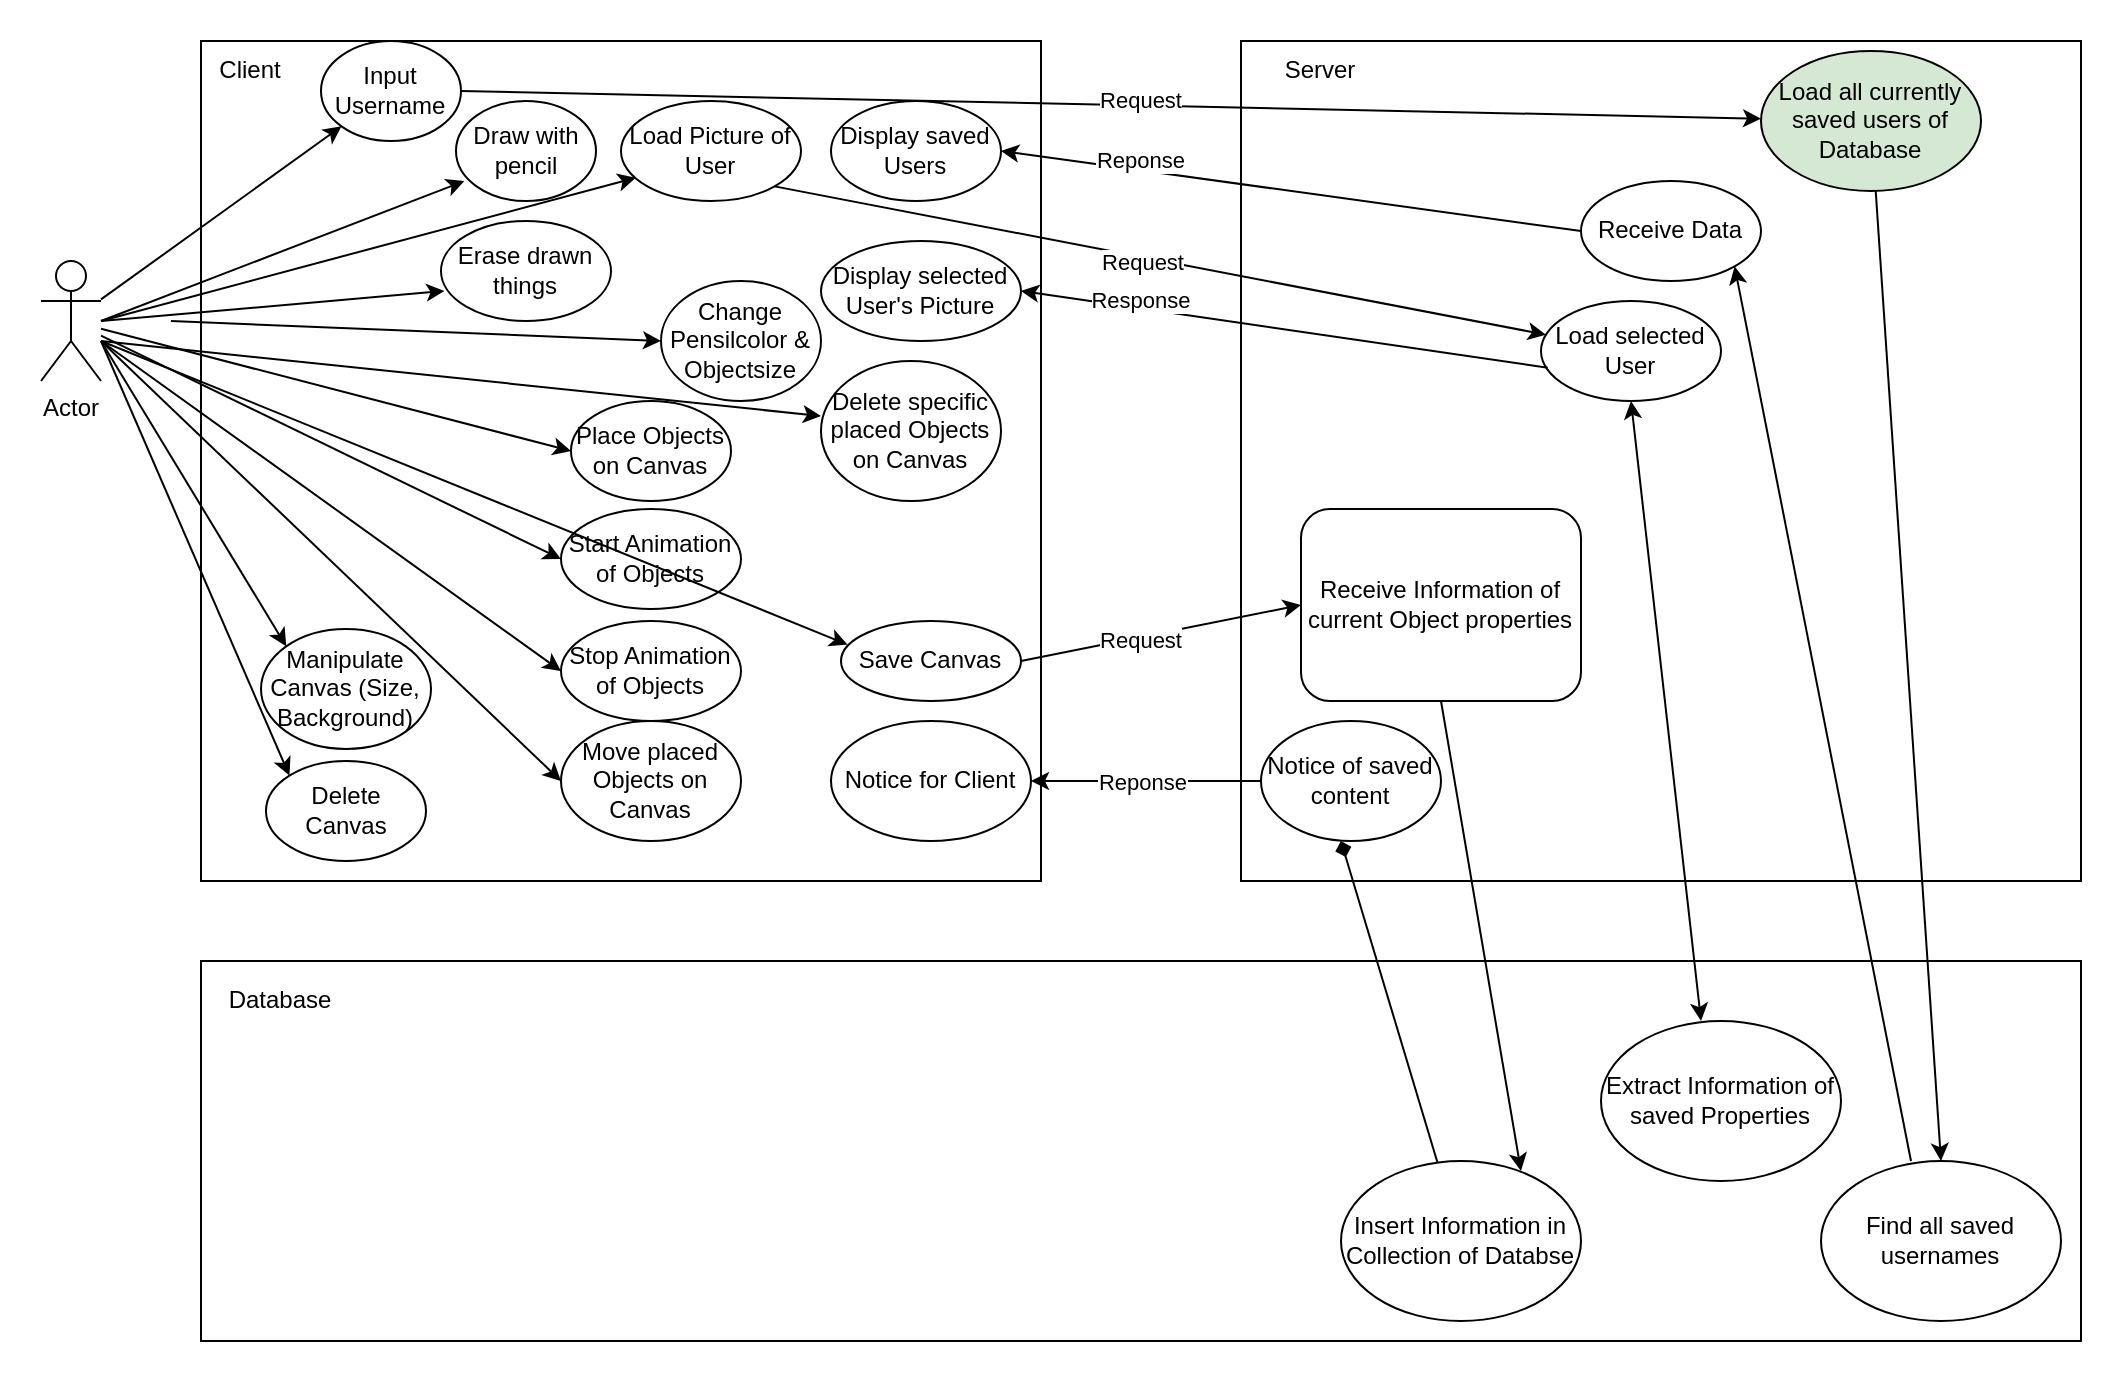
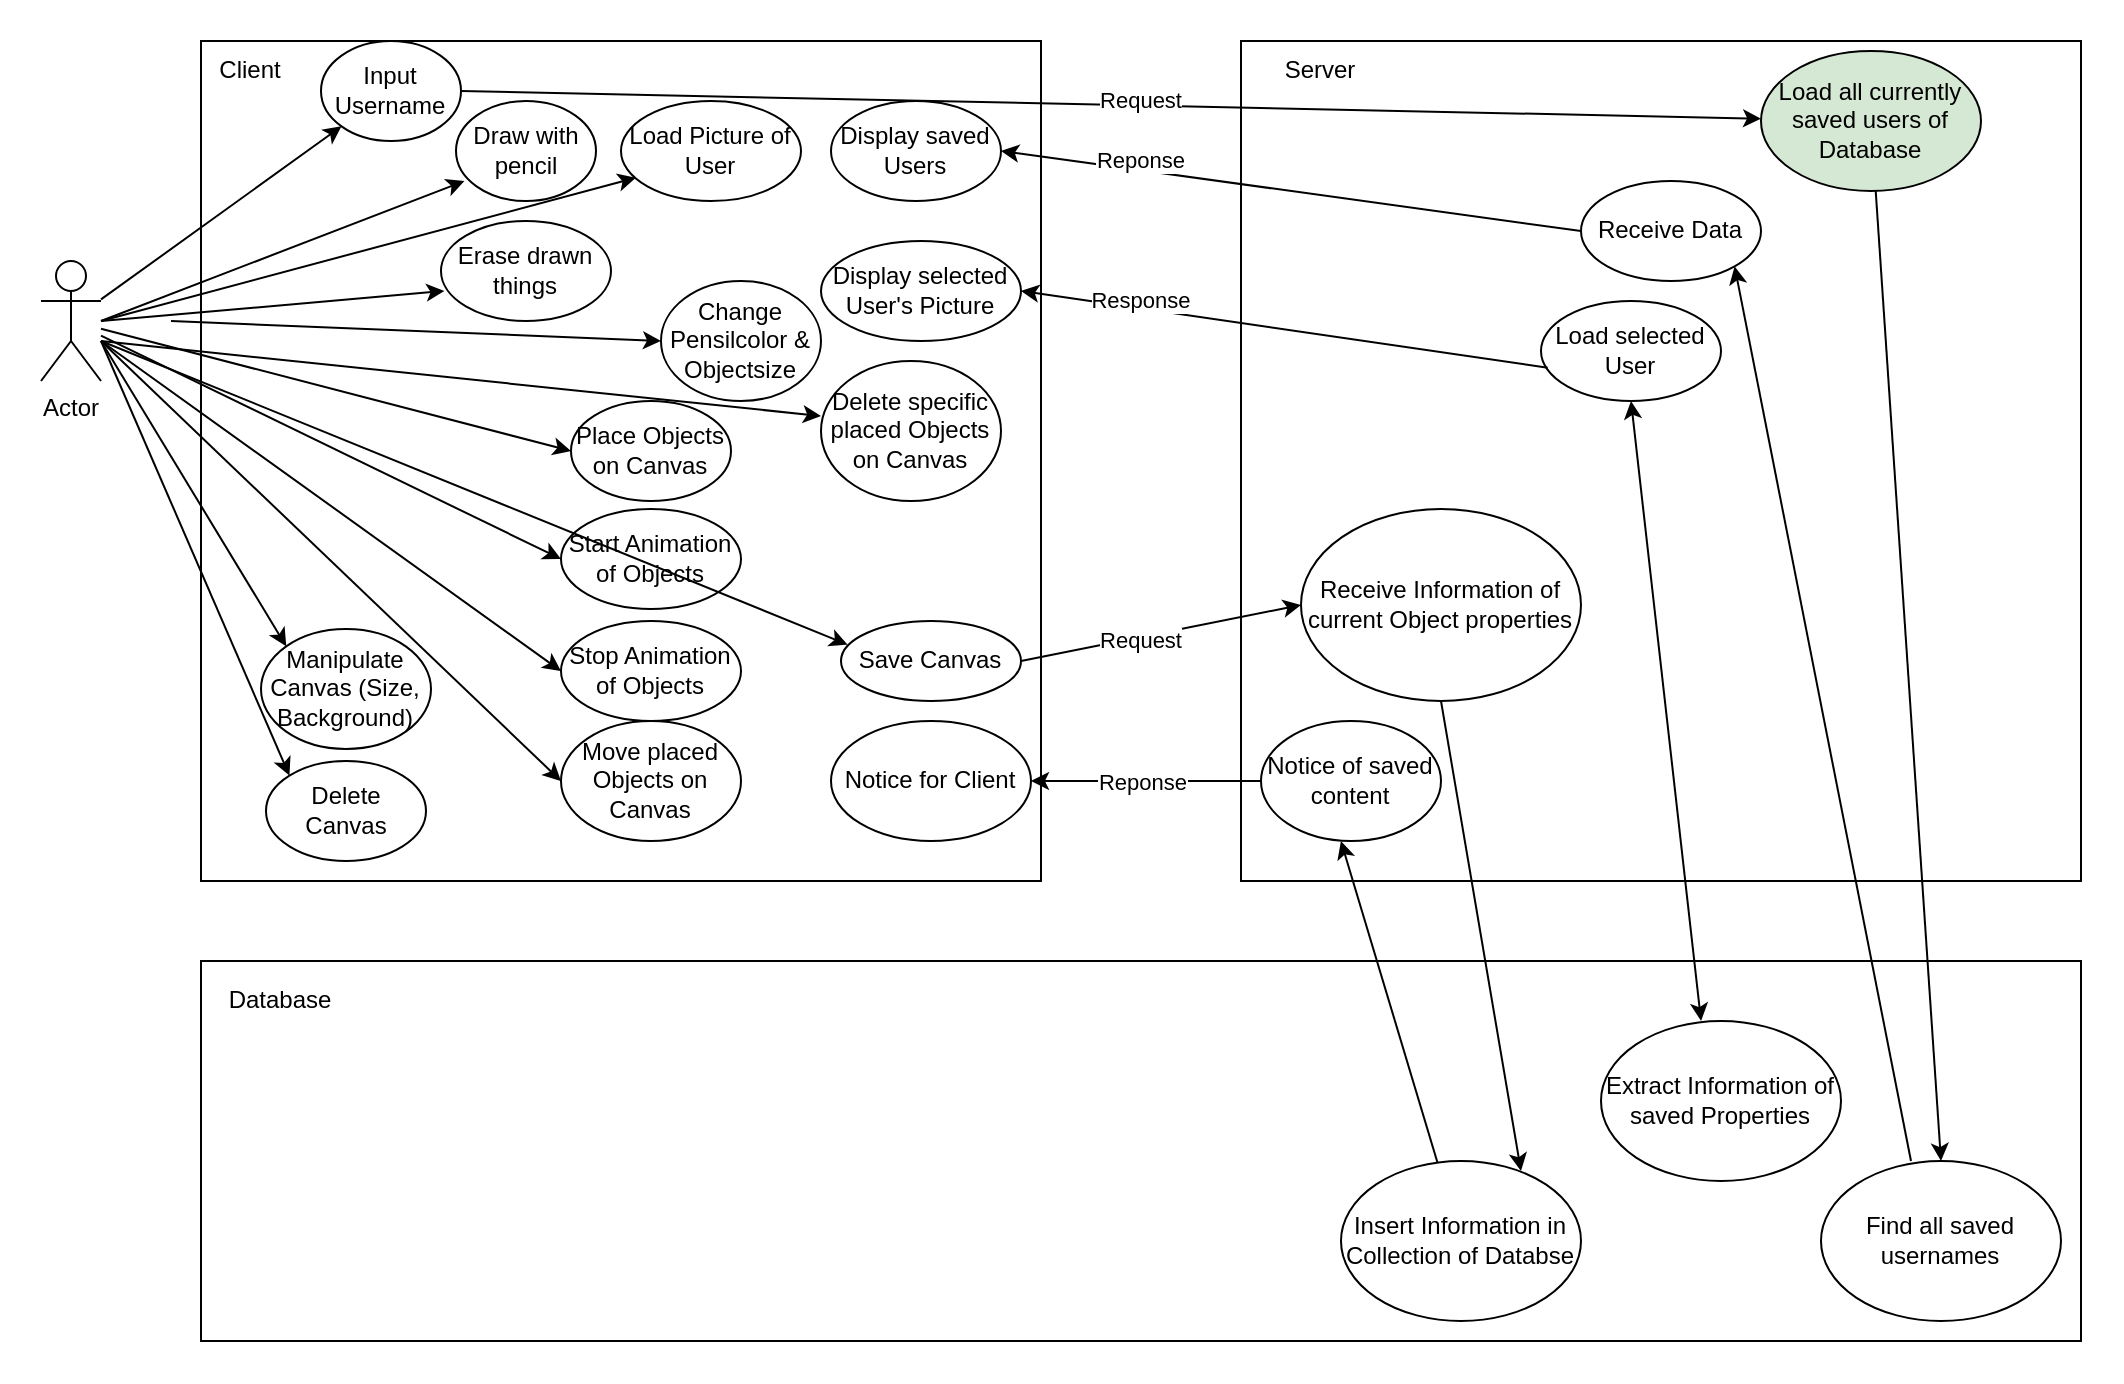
edge "Load Picture of User" -> "Load selected User": removed, label "Request"
node "Receive Information of current Object properties": shape rounded rectangle -> ellipse
edge "Insert Information in Collection of Databse" -> "Notice of saved content": arrowhead diamond -> classic
